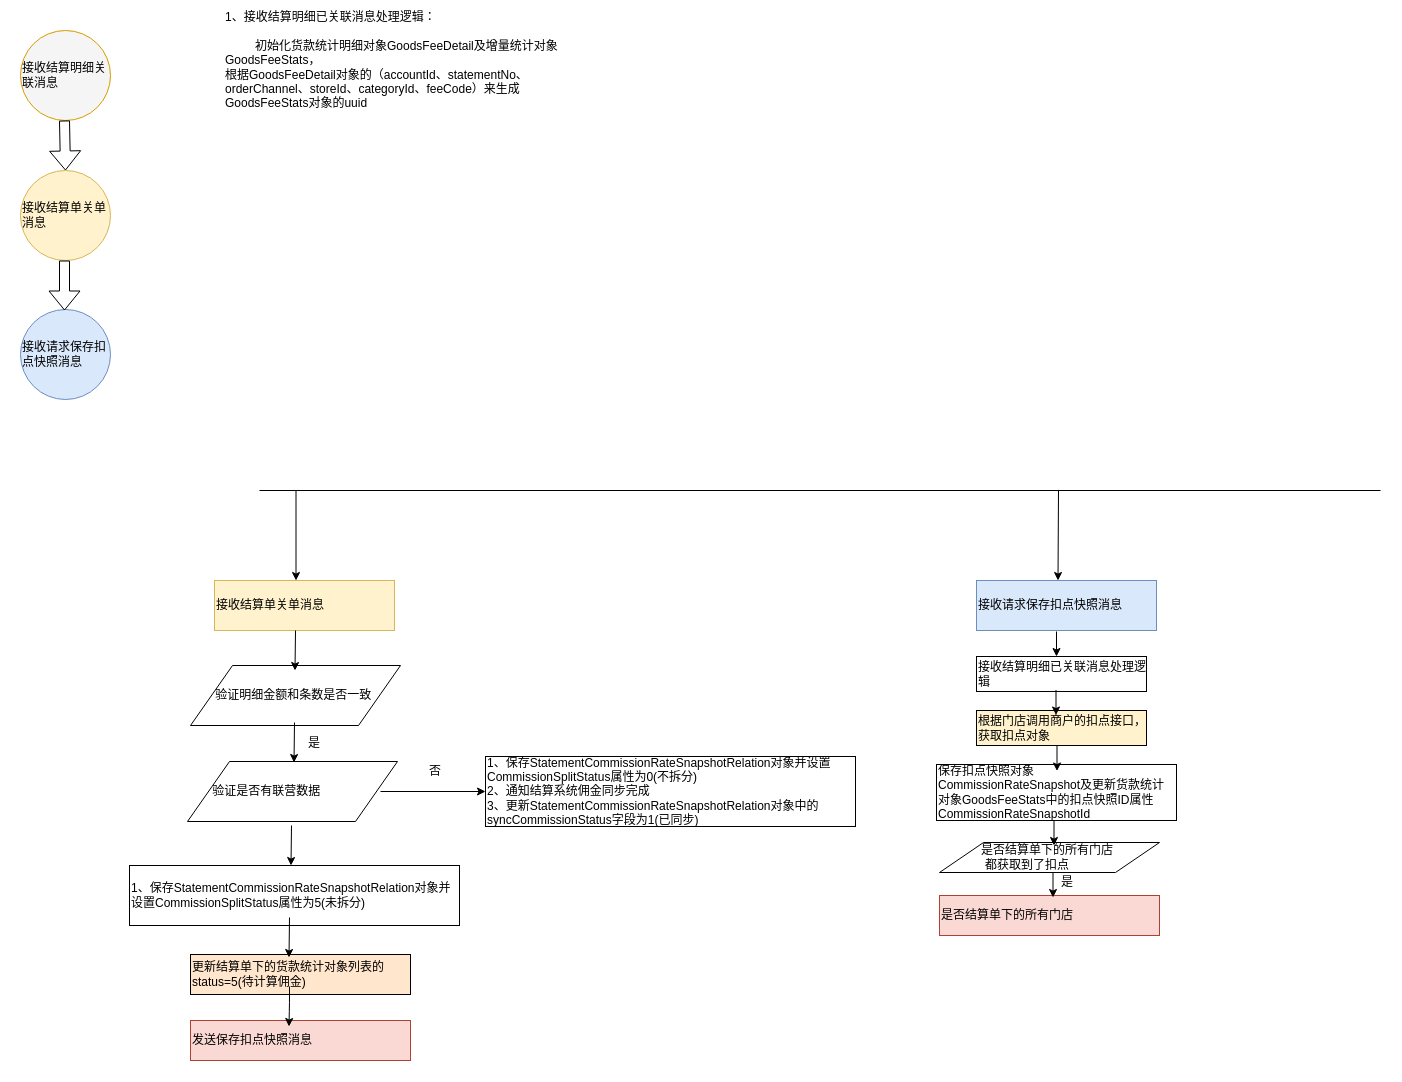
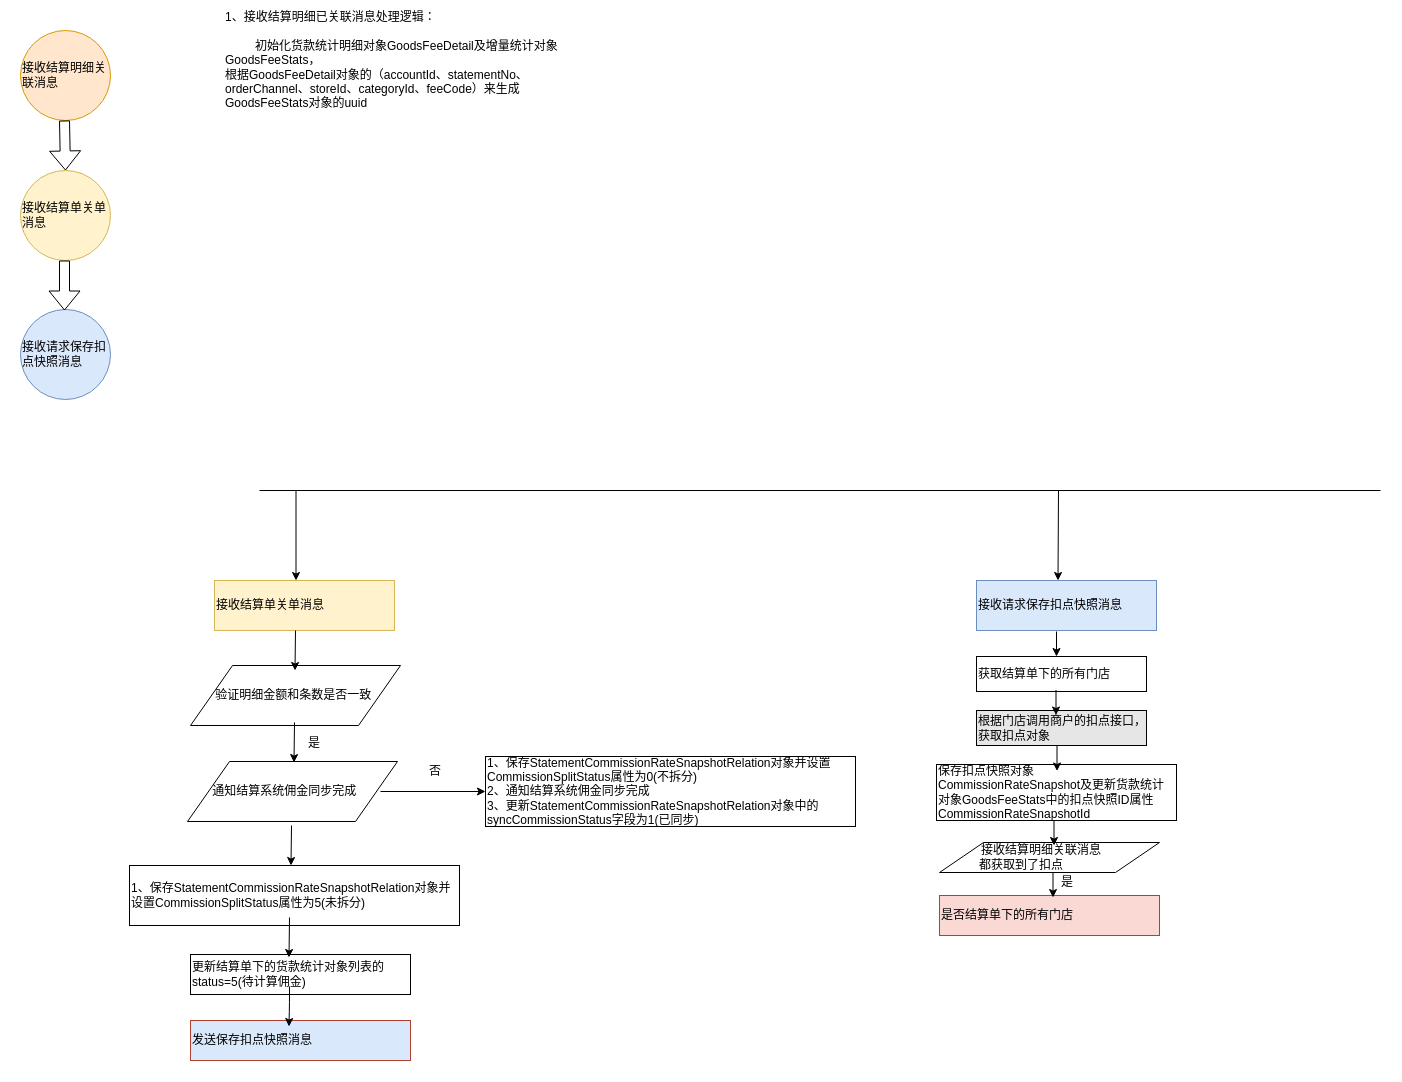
node "接收结算明细关联消息": fillcolor #f5f5f5 -> #ffe6cc
node "接收结算明细已关联消息处理逻辑": label "接收结算明细已关联消息处理逻辑" -> "获取结算单下的所有门店"
node "根据门店调用商户的扣点接口，获取扣点对象": fillcolor #fff2cc -> #e6e6e6
node "验证是否有联营数据": label "验证是否有联营数据" -> "通知结算系统佣金同步完成"
node "是否结算单下的所有门店 都获取到了扣点": label "是否结算单下的所有门店 都获取到了扣点" -> "接收结算明细关联消息 都获取到了扣点"
node "更新结算单下的货款统计对象列表的status=5(待计算佣金)": fillcolor #ffe6cc -> #ffffff
node "发送保存扣点快照消息": fillcolor #fad9d5 -> #dae8fc
